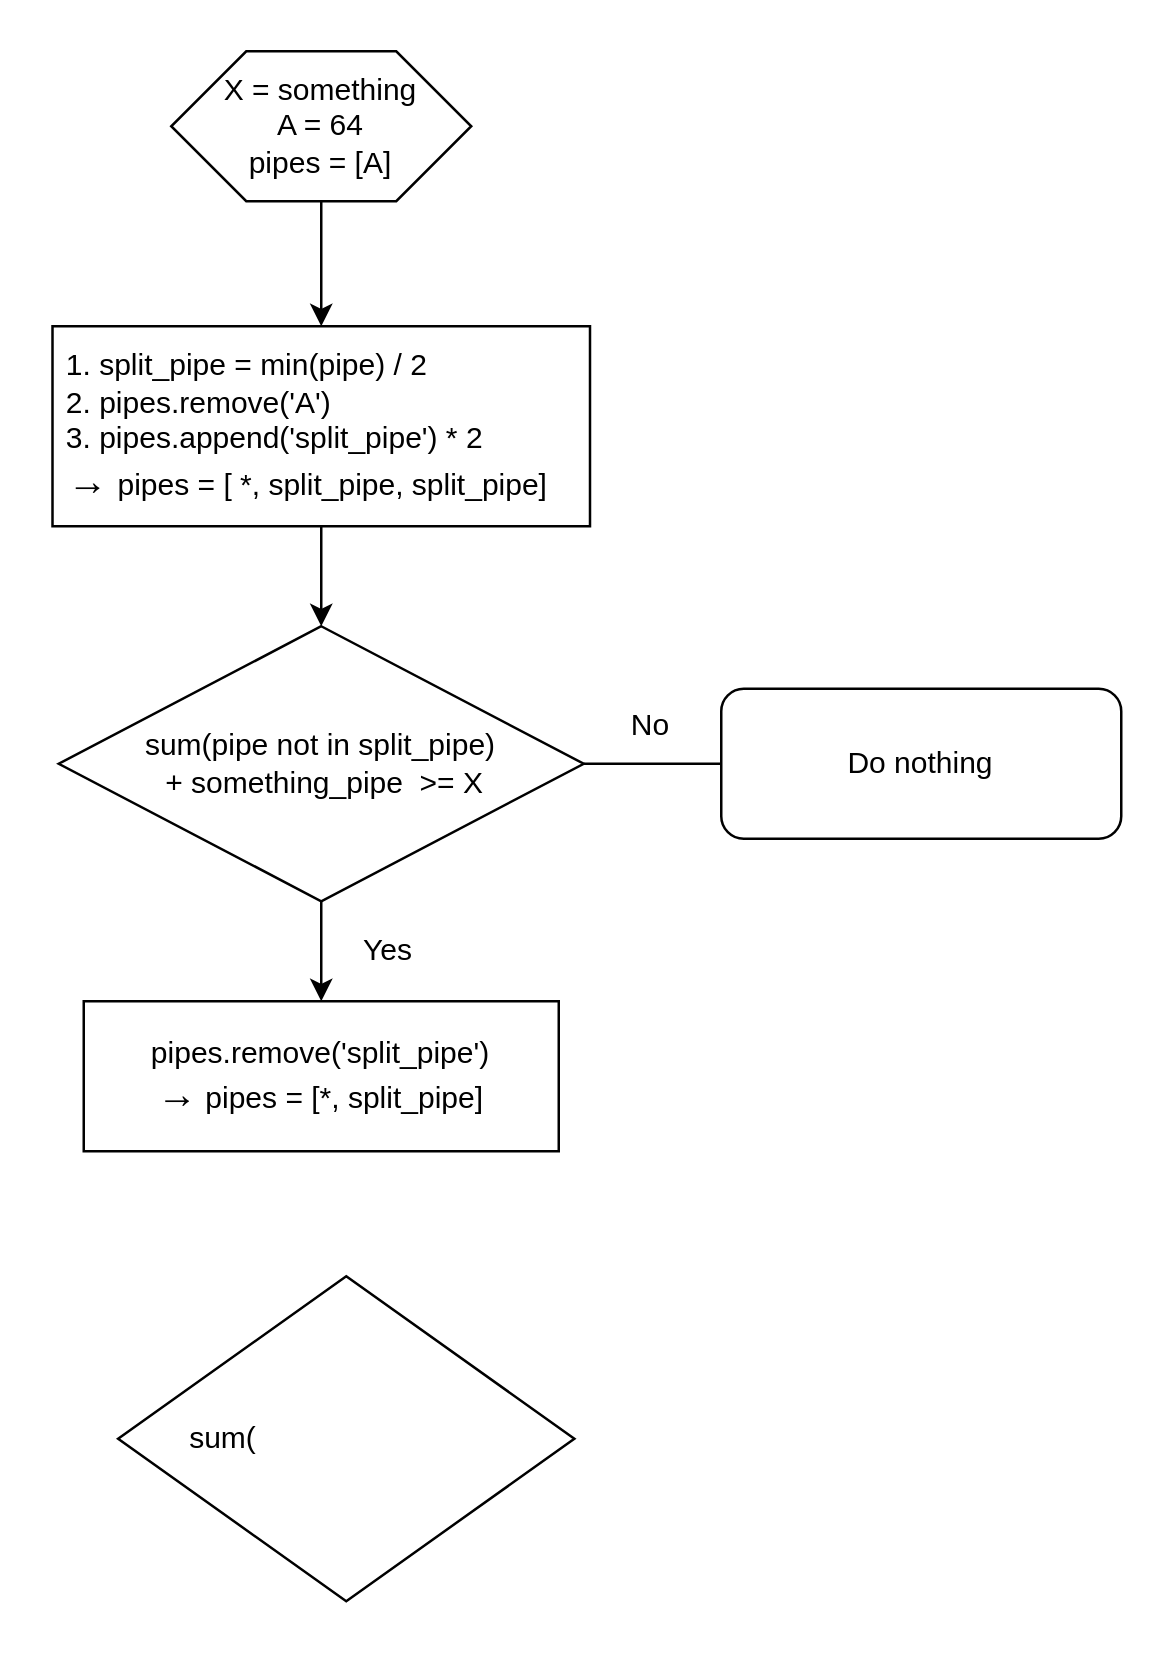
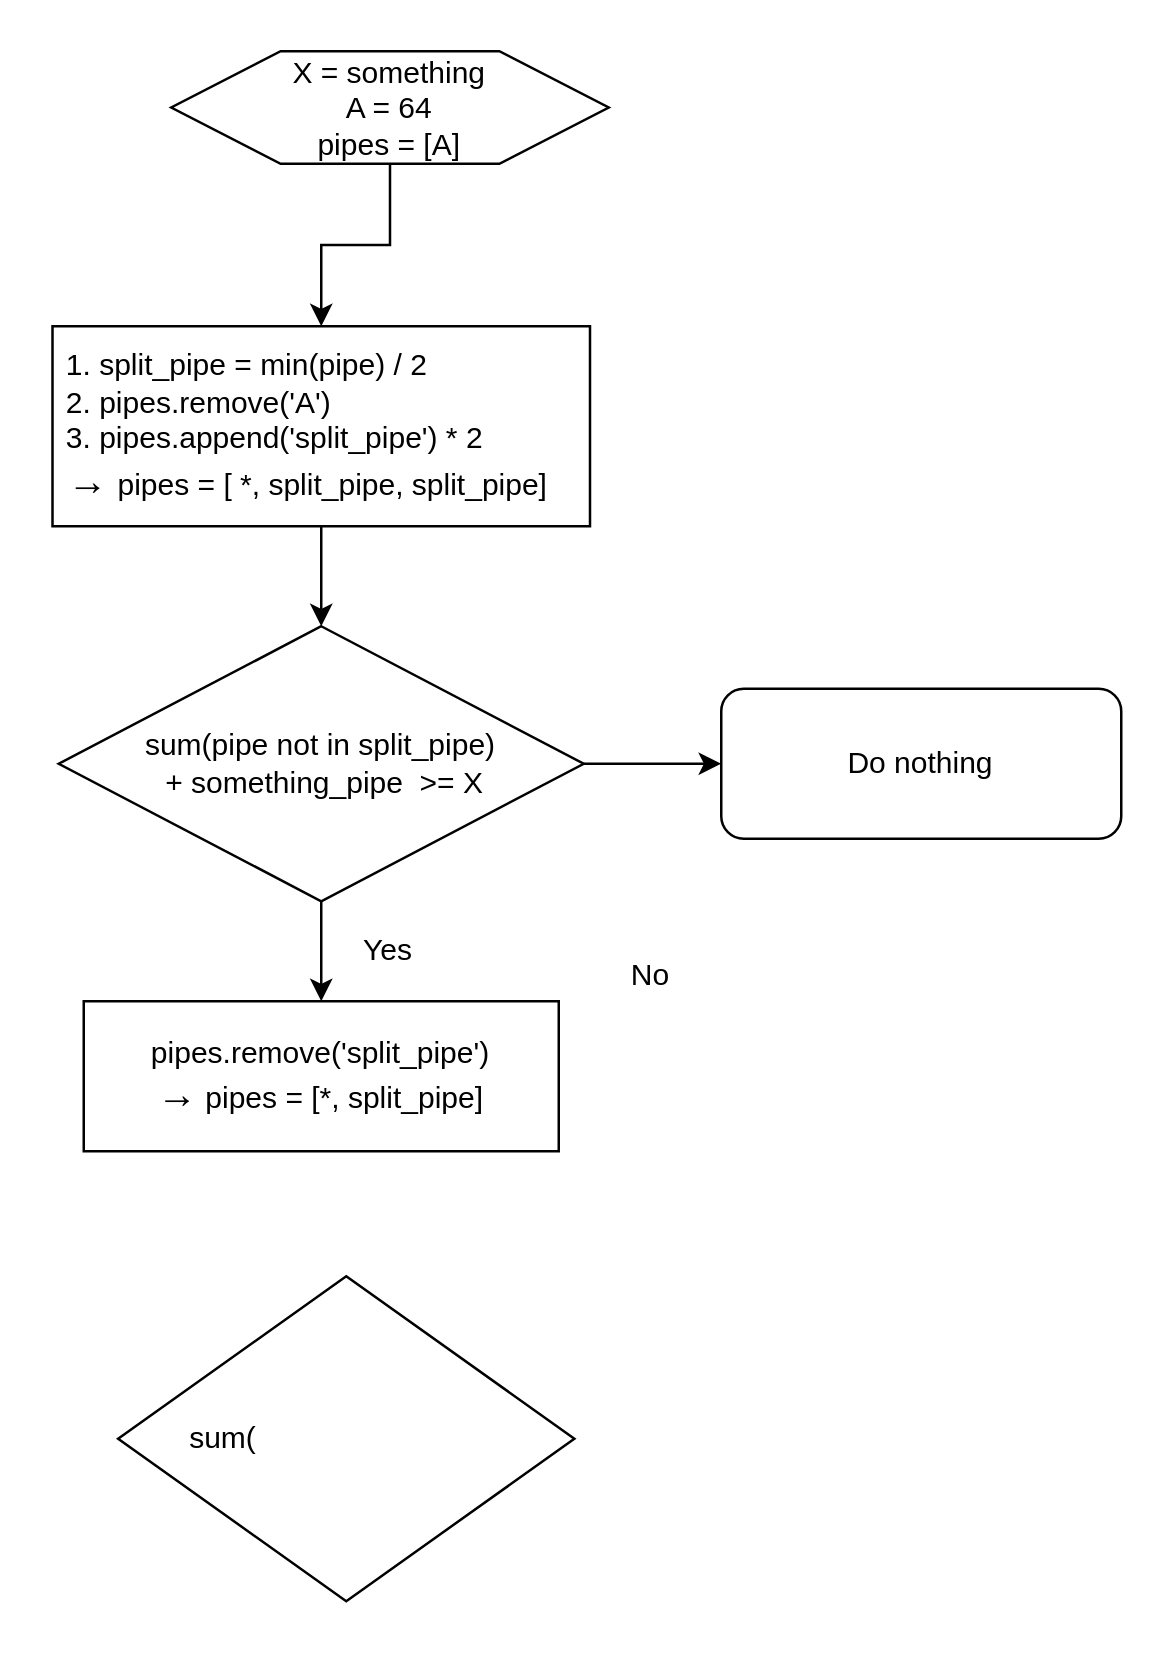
node "X = something A = 64 pipes = [A]": size 300x150 -> 438x113
node "No": moved (651, 726) -> (651, 976)
edge "sum(pipe not in split_pipe) + something_pipe >= X" -- "Do nothing": arrowhead none -> classic
